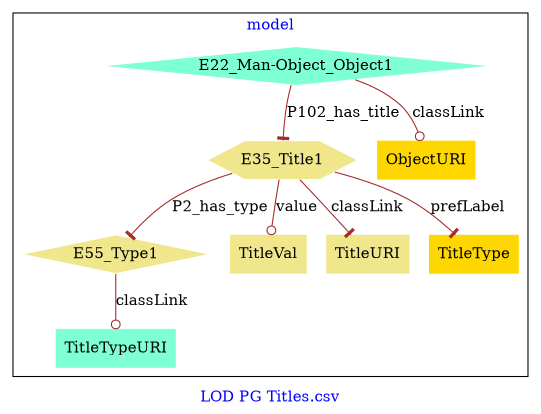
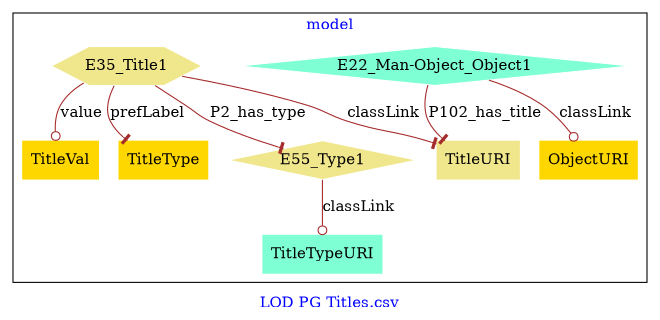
edge "E22_Man-Object_Object1" -> "E35_Title1": now "E22_Man-Object_Object1" -> "TitleURI"
node "TitleVal": fillcolor khaki -> gold
